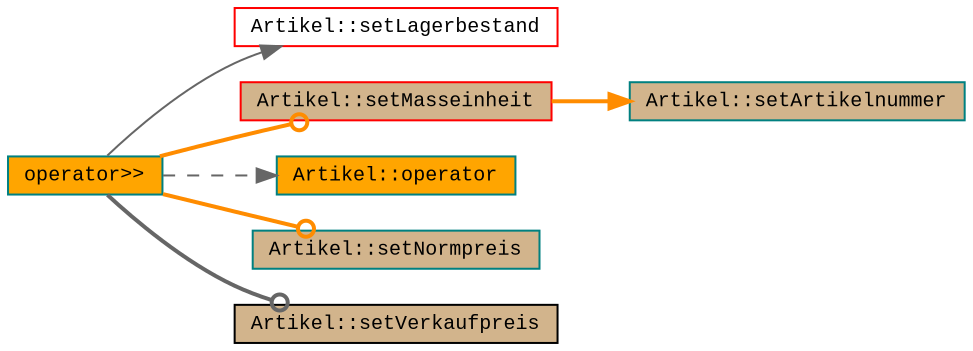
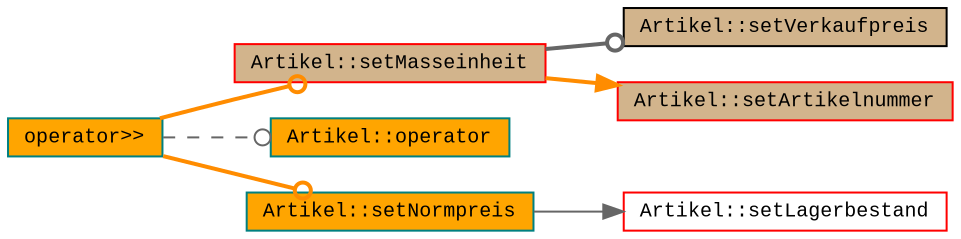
edge "operator>>" -> "Artikel::setLagerbestand": now "Artikel::setNormpreis" -> "Artikel::setLagerbestand"
node "Artikel::setArtikelnummer": color teal -> red
edge "operator>>" -> "Artikel::operator": arrowhead normal -> odot
node "Artikel::setNormpreis": fillcolor tan -> orange
edge "operator>>" -> "Artikel::setVerkaufpreis": now "Artikel::setMasseinheit" -> "Artikel::setVerkaufpreis"
